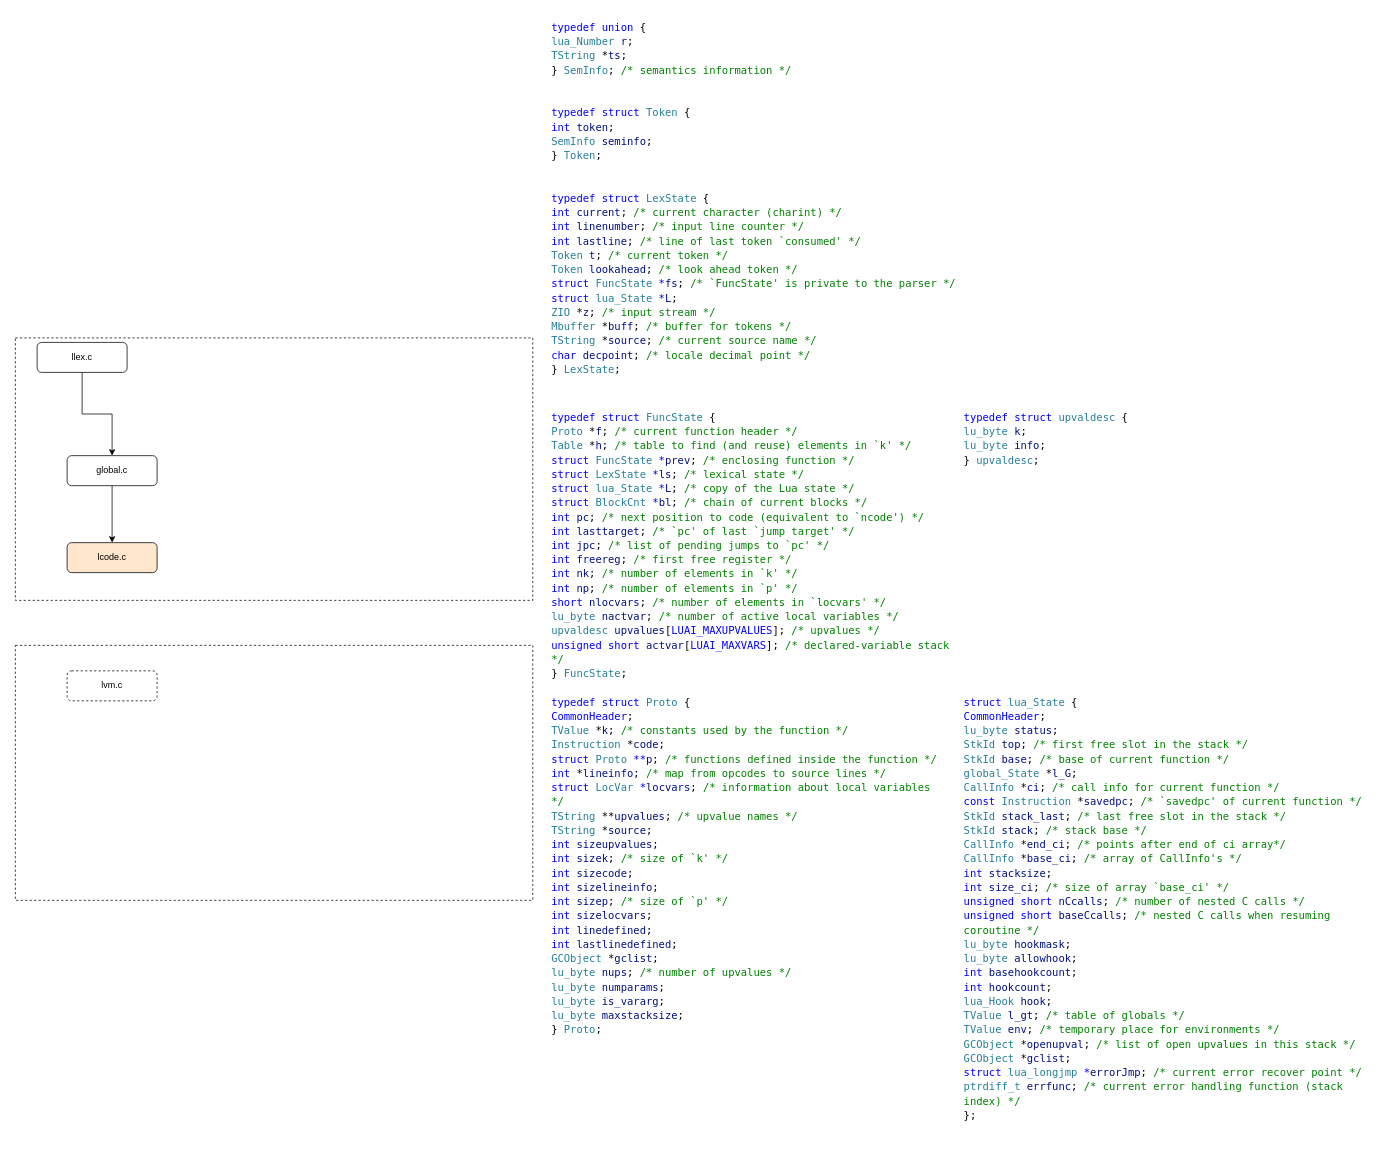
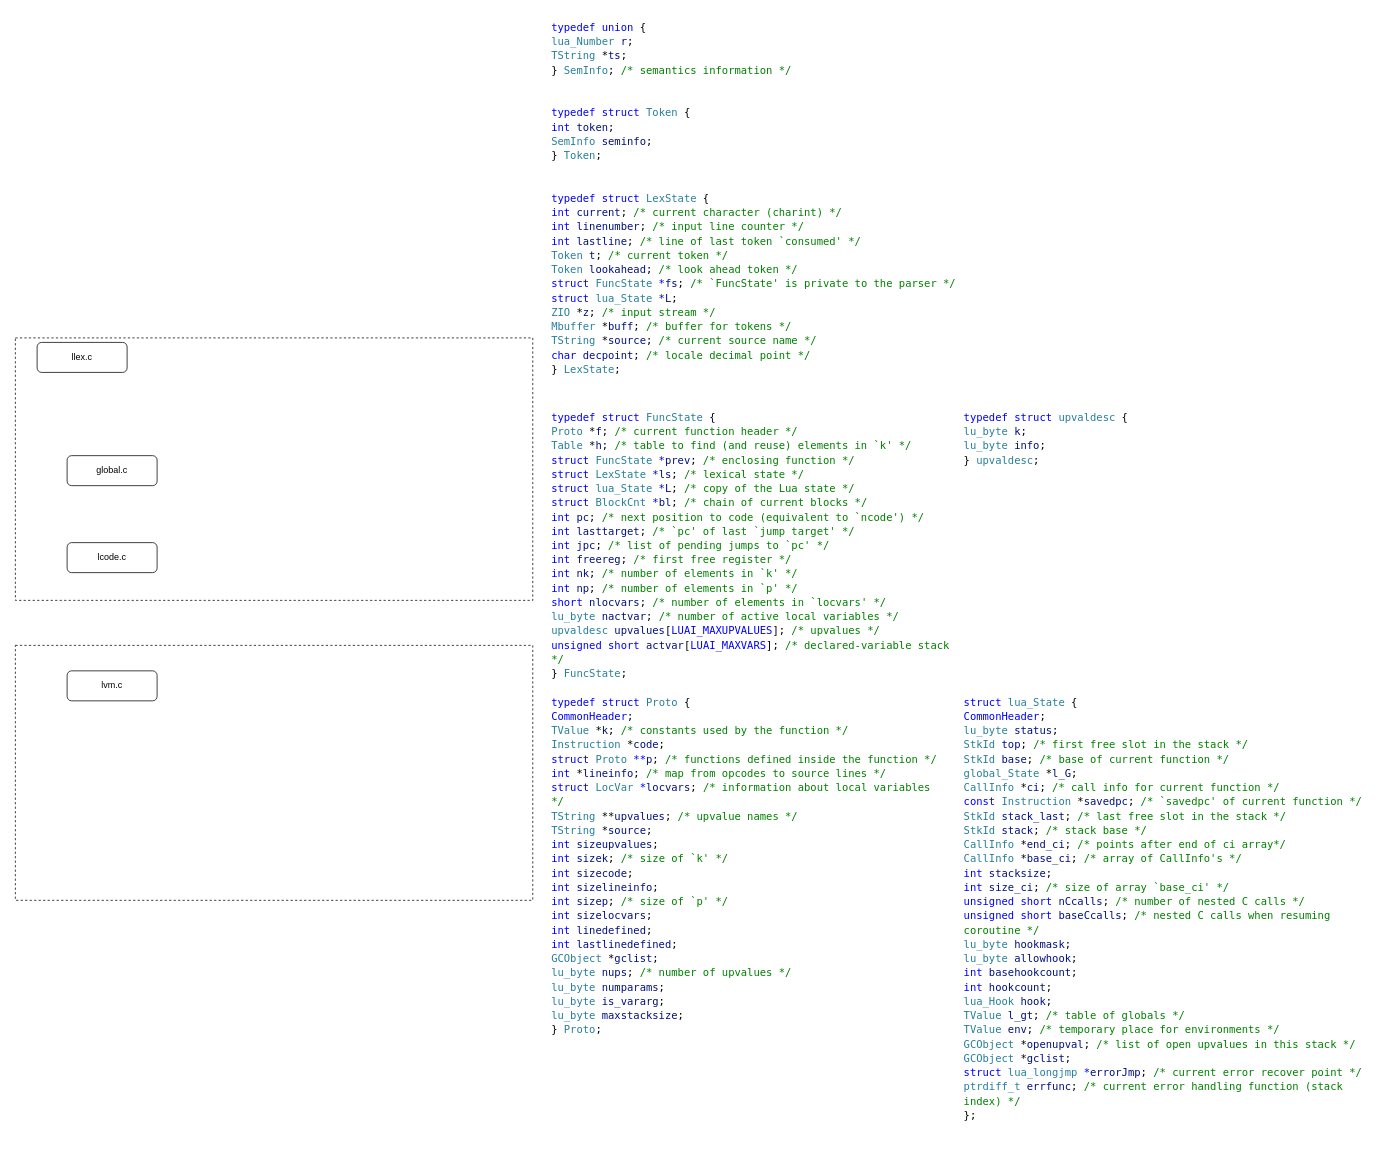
edge "llex.c" -> "global.c": removed
edge "global.c" -> "lcode.c": removed
node "lcode.c": fillcolor #ffe6cc -> #ffffff
node "lvm.c": style dashed -> solid
